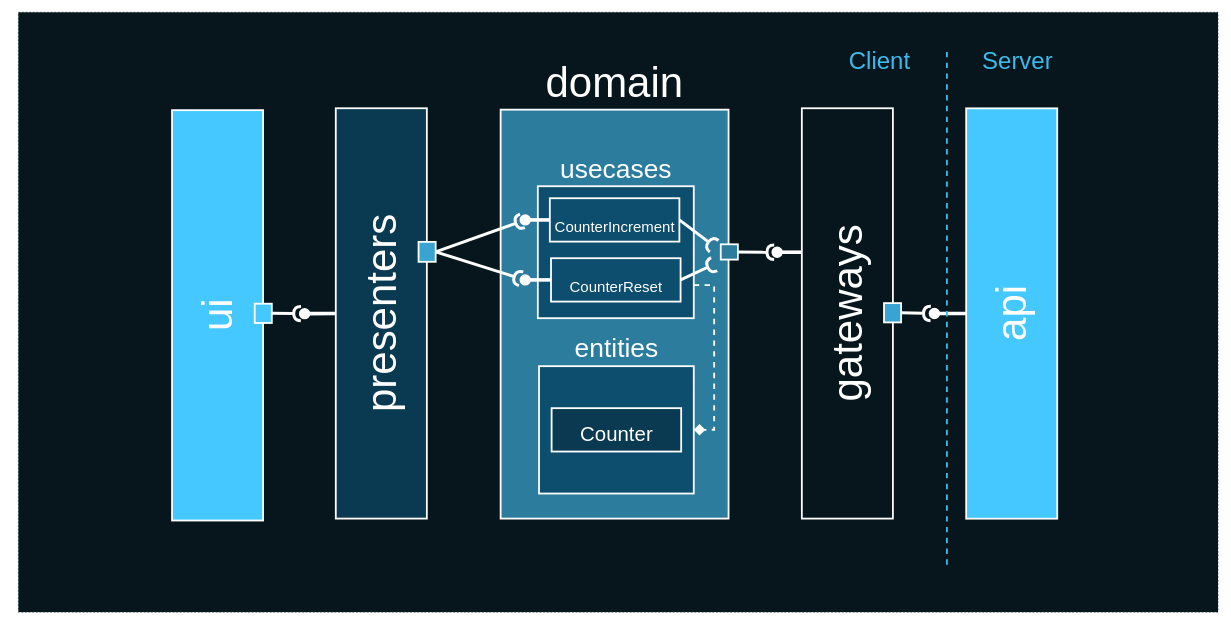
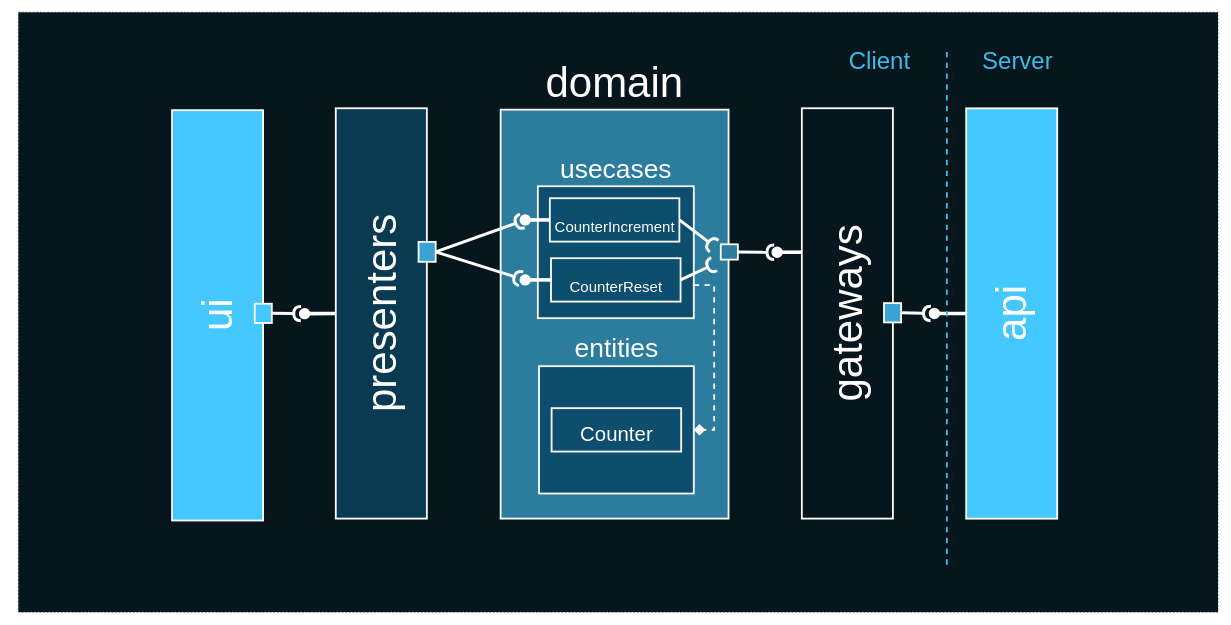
node "Counter": fillcolor #0a3a52 -> #0d4e6e
